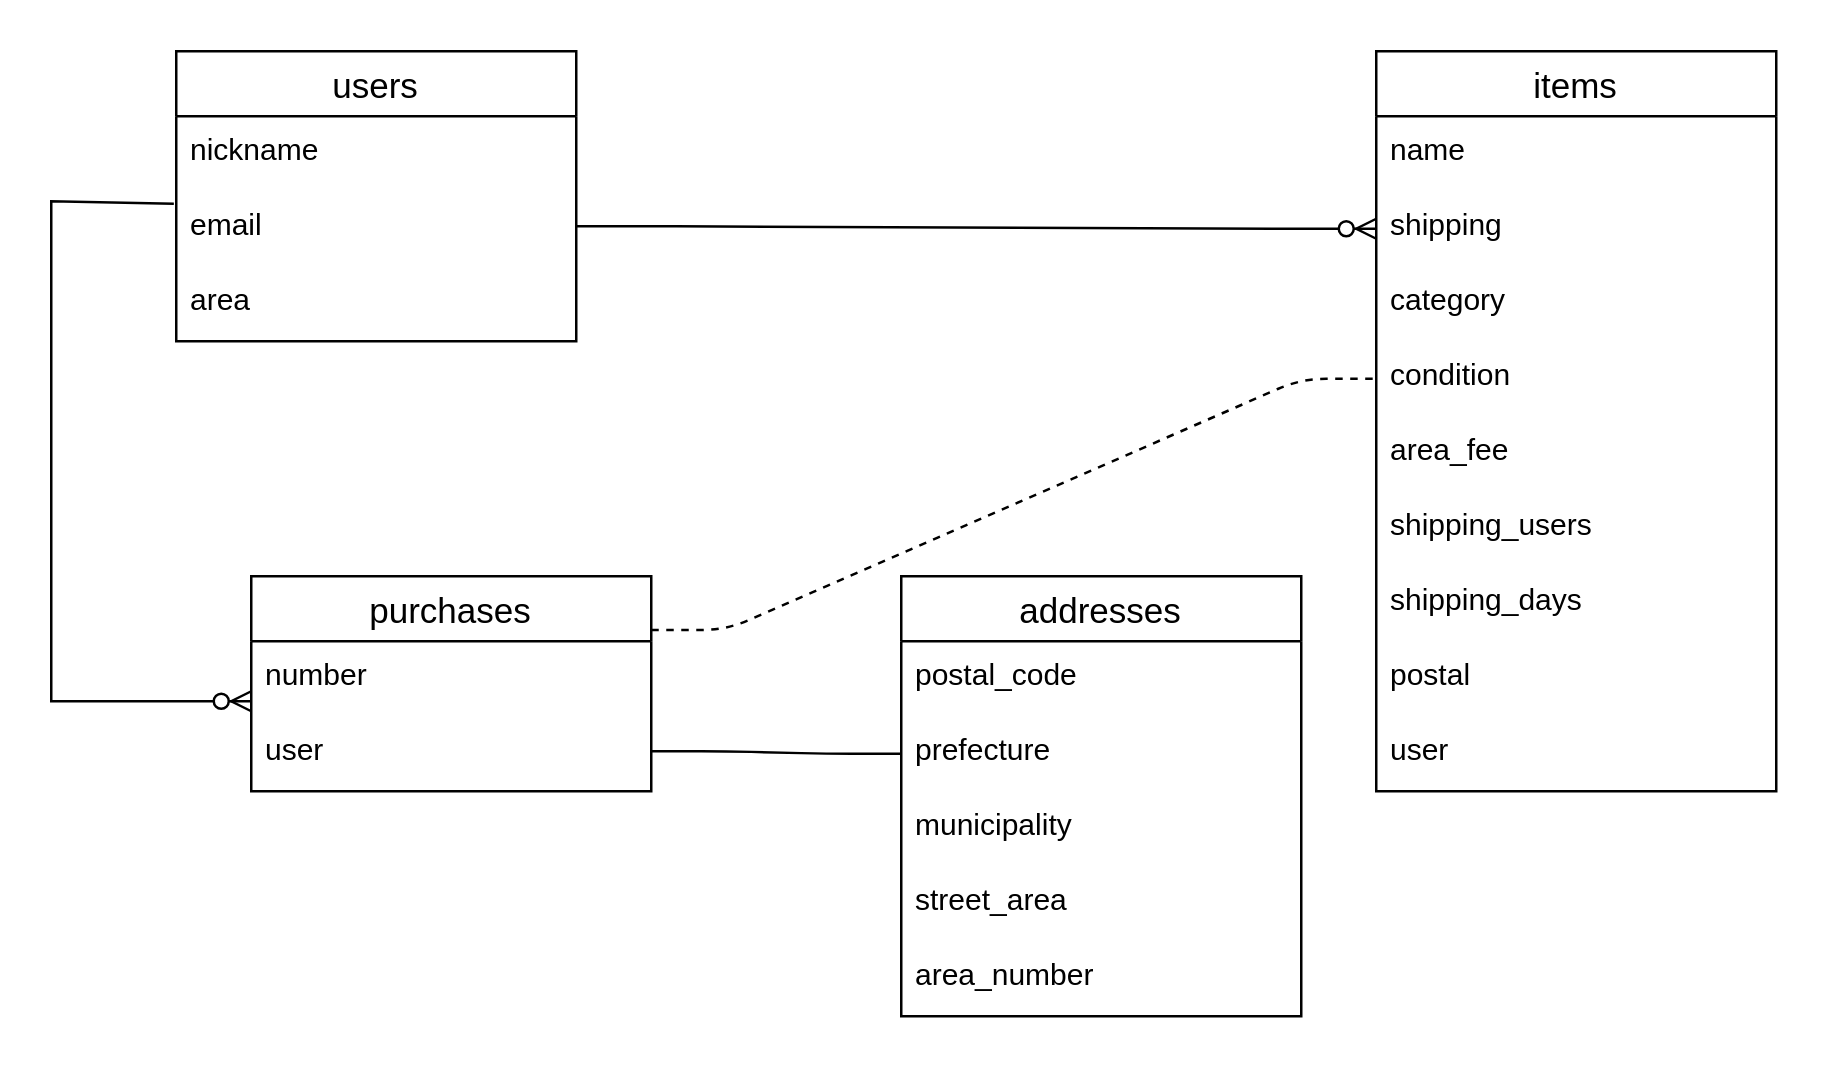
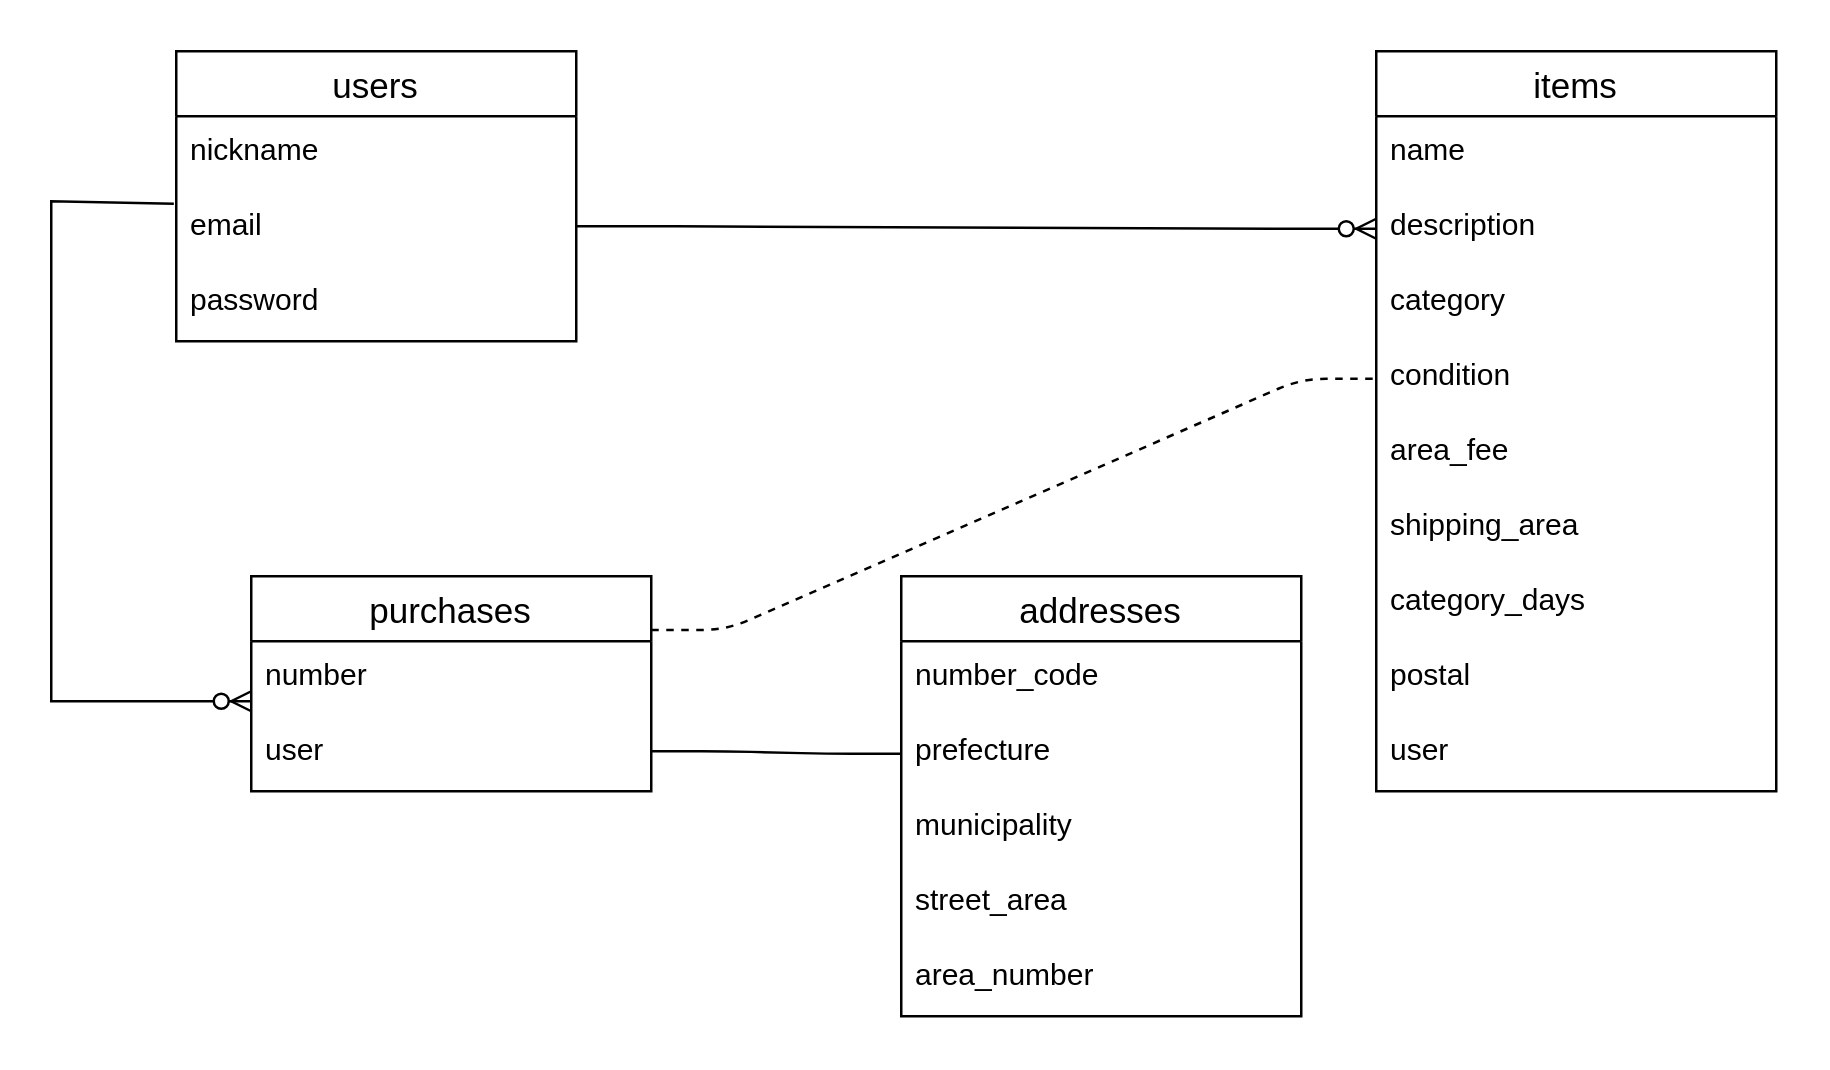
node "shipping": label "shipping" -> "description"
node "area": label "area" -> "password"
node "shipping_users": label "shipping_users" -> "shipping_area"
node "shipping_days": label "shipping_days" -> "category_days"
node "postal_code": label "postal_code" -> "number_code"
